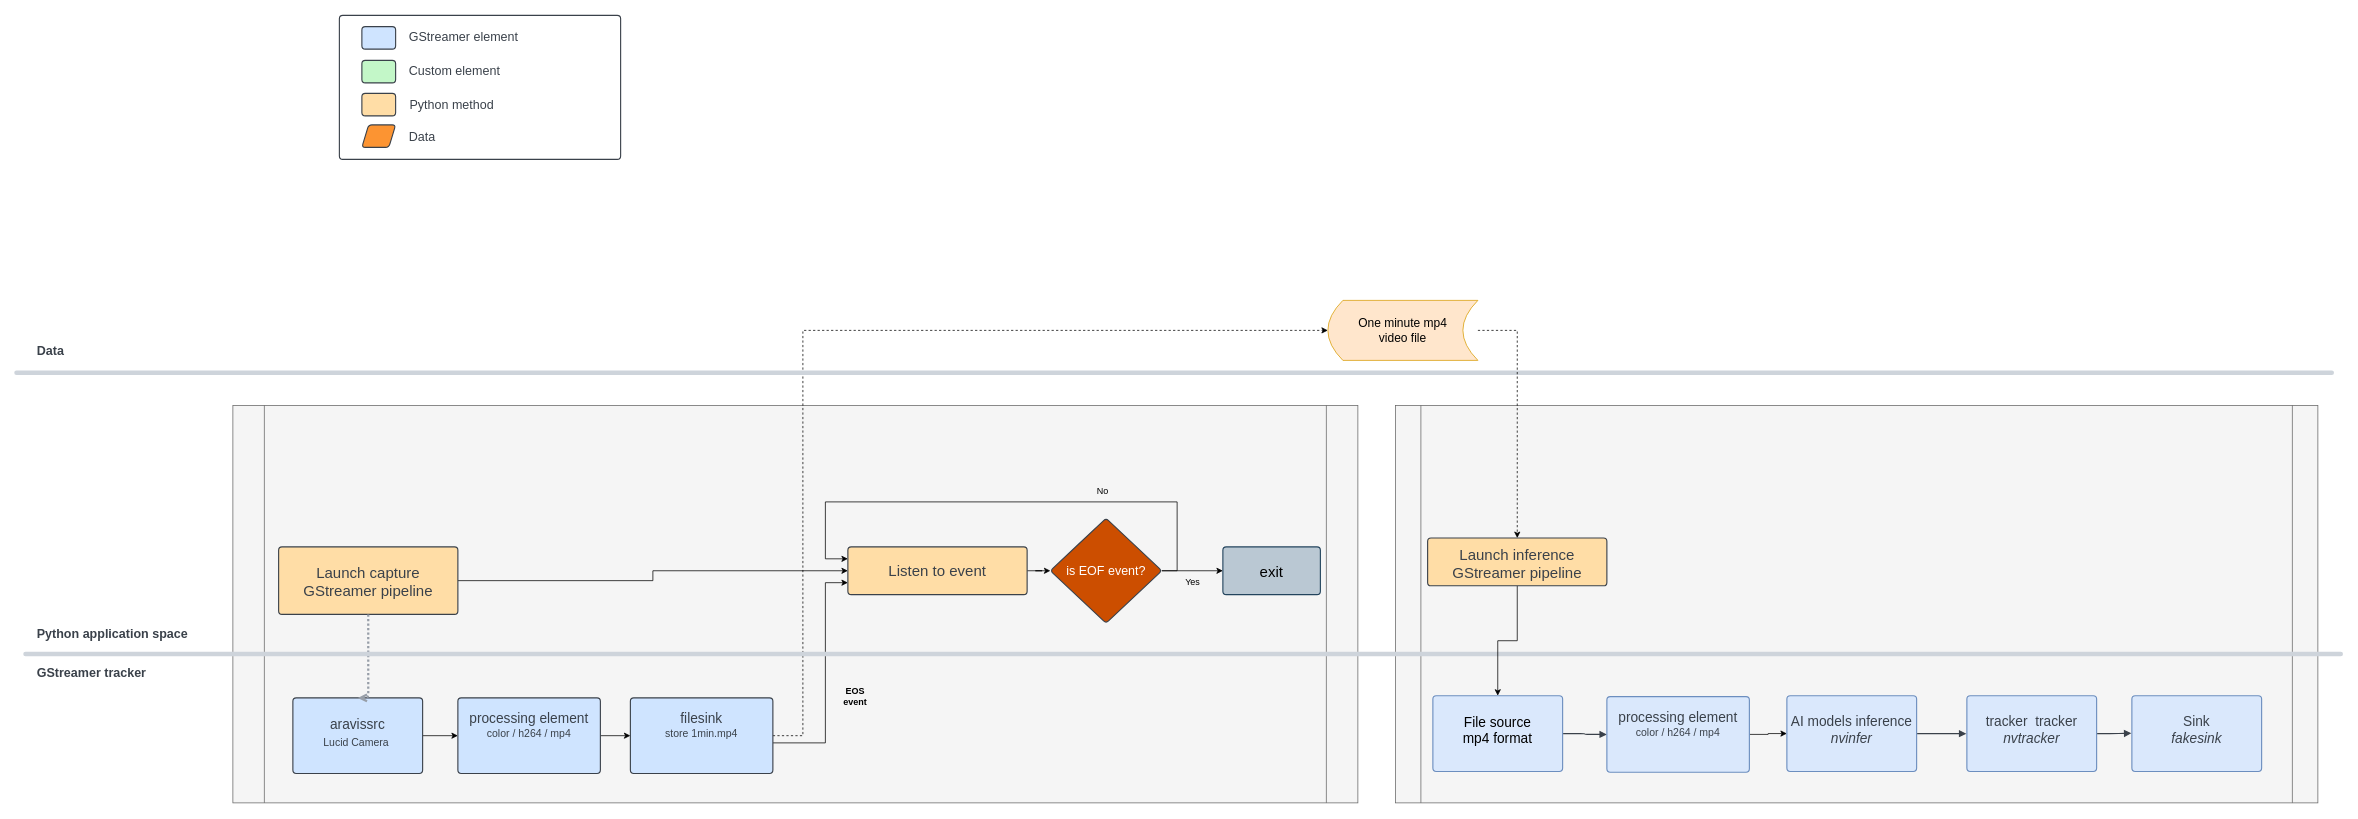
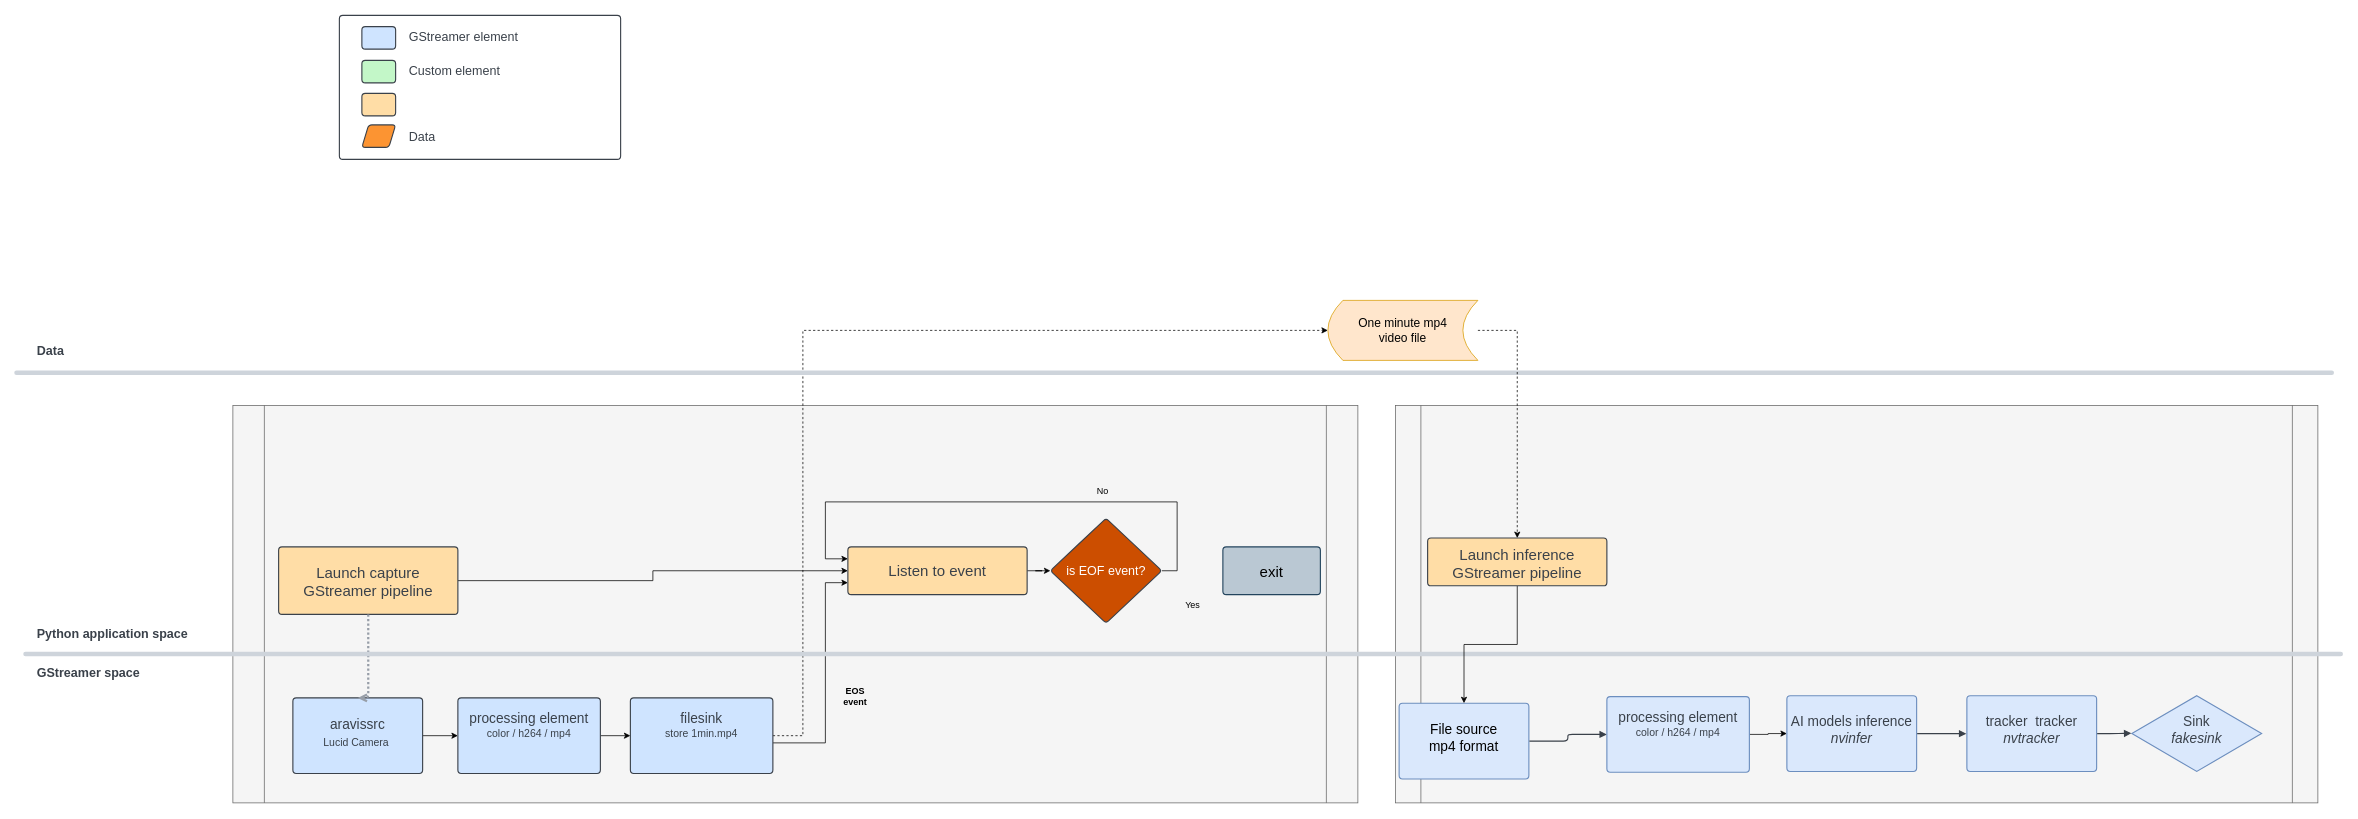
node "Python method": removed
edge "is EOF event?" -> "exit": removed
node "Yes": moved (1193, 582) -> (1193, 605)
node "GStreamer tracker": label "GStreamer tracker" -> "GStreamer space"
node "File source mp4 format": moved (1498, 734) -> (1464, 741)
node "Sink fakesink": shape rounded rectangle -> diamond
